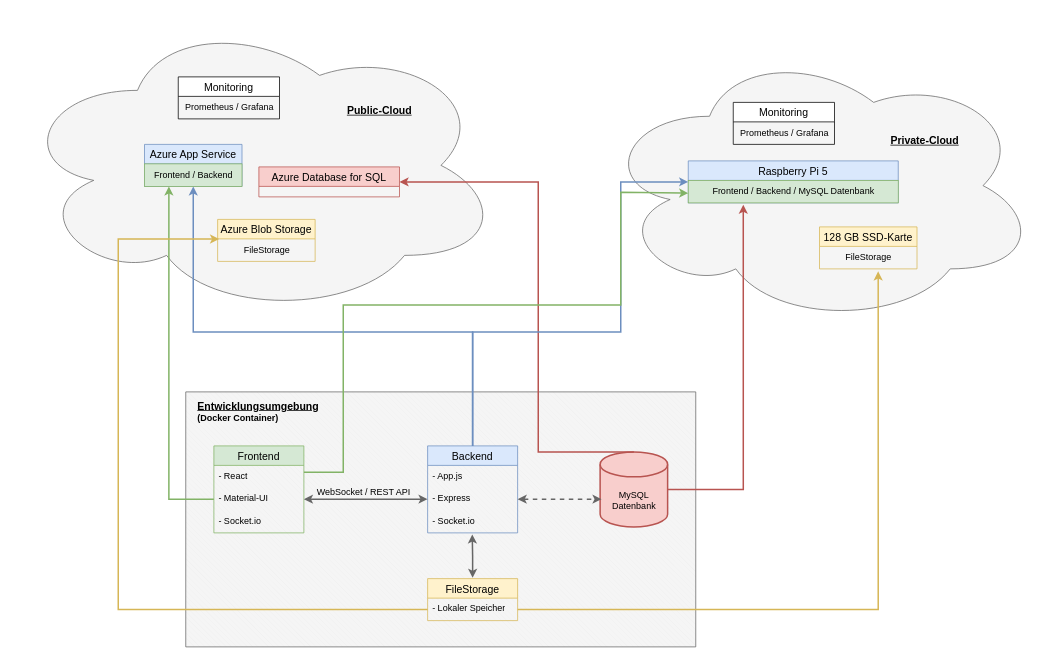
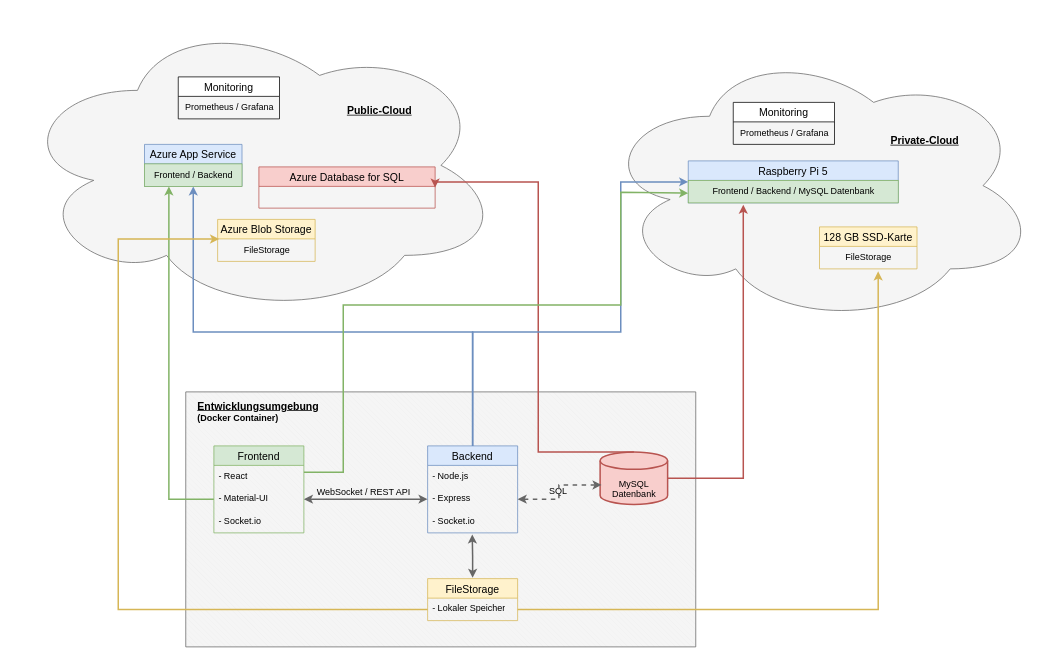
node "Azure Database for SQL": size 141x30 -> 176x41
node "- App.js": label "- App.js" -> "- Node.js"
node "SQL": added
node "MySQL Datenbank": size 68x75 -> 68x53
